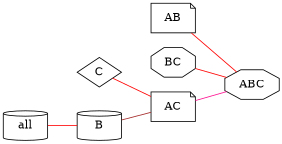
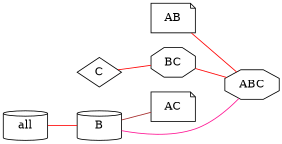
edge "C" -- "AC": now "C" -- "BC"
edge "ABC" -- "AC": now "ABC" -- "B"
